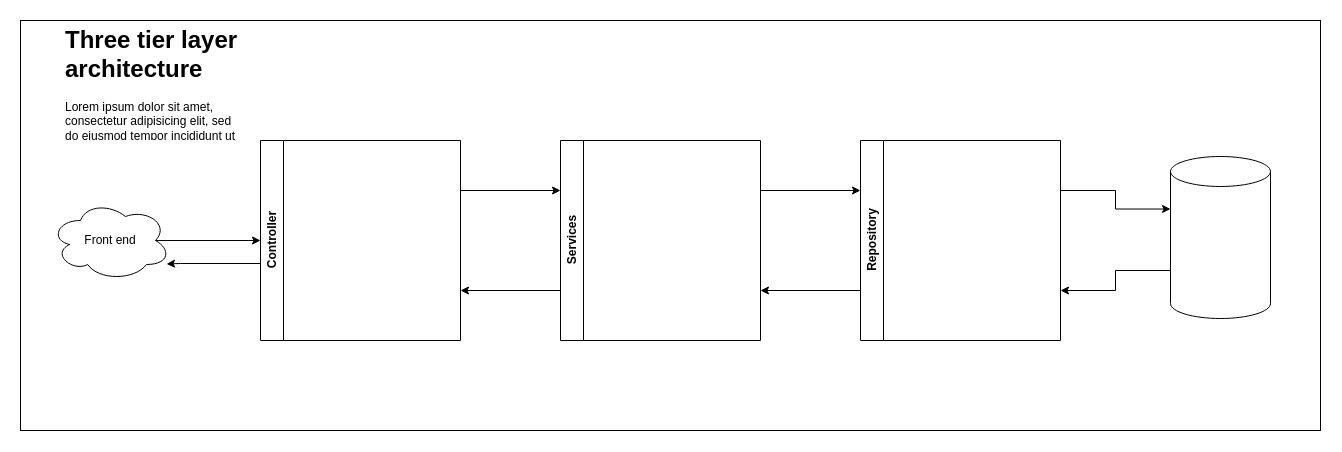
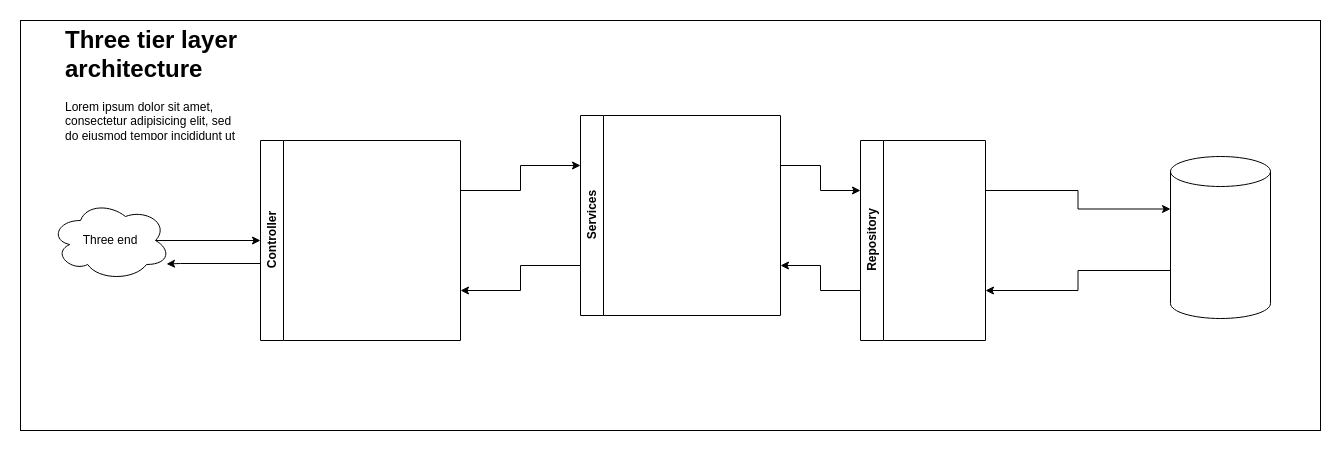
node "Front end": label "Front end" -> "Three end"
node "Services": moved (661, 241) -> (681, 216)
node "Repository": size 200x200 -> 125x200
